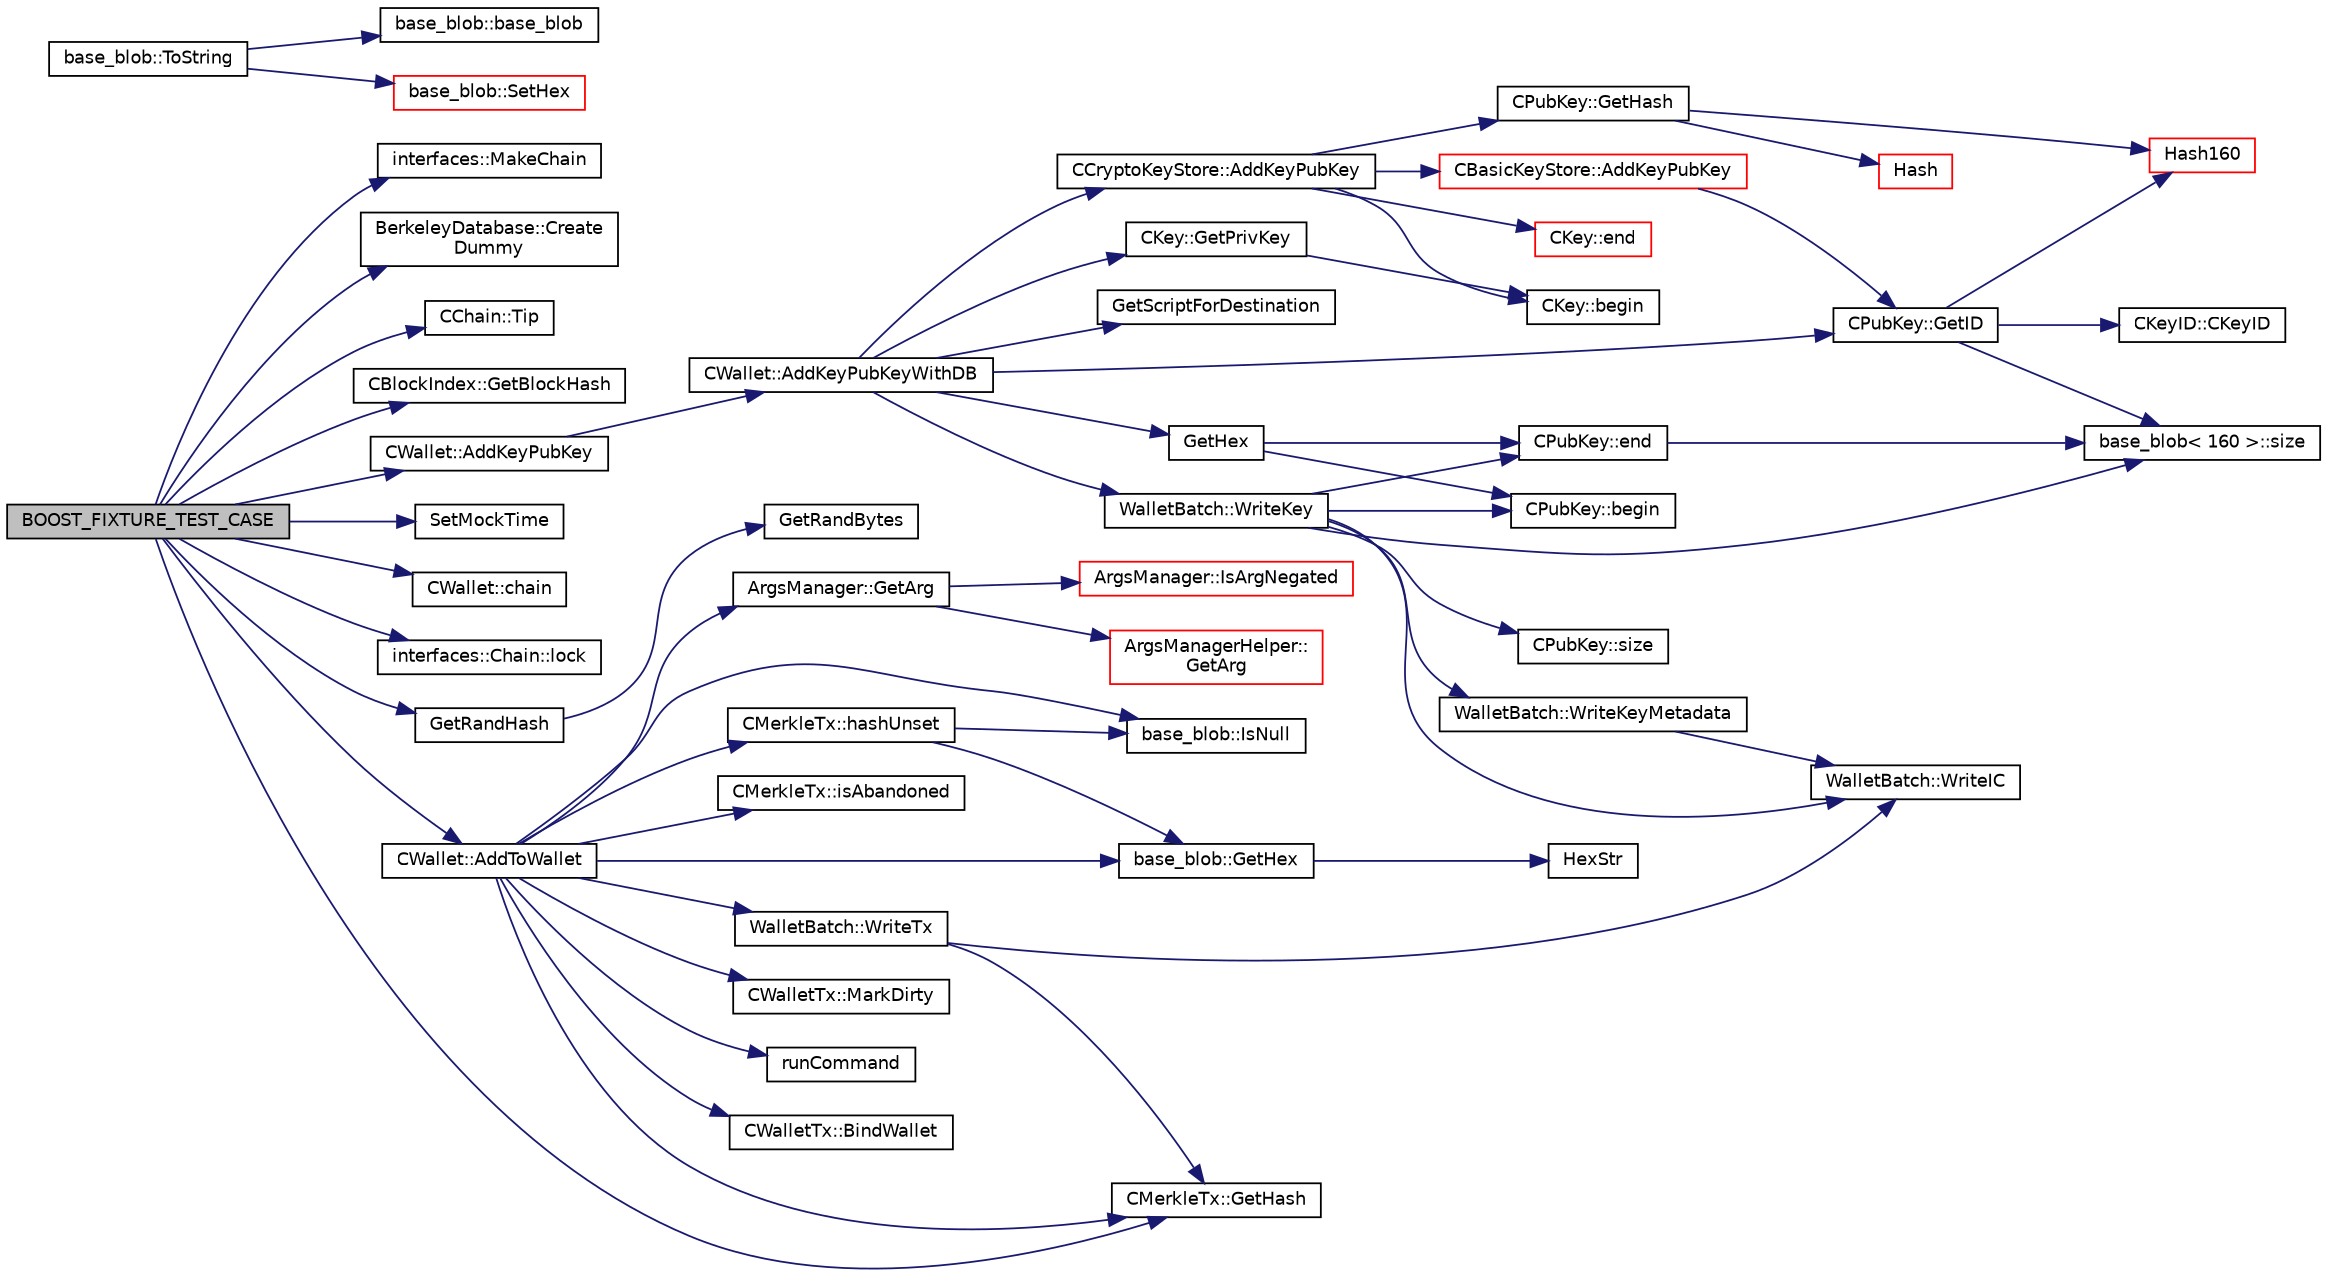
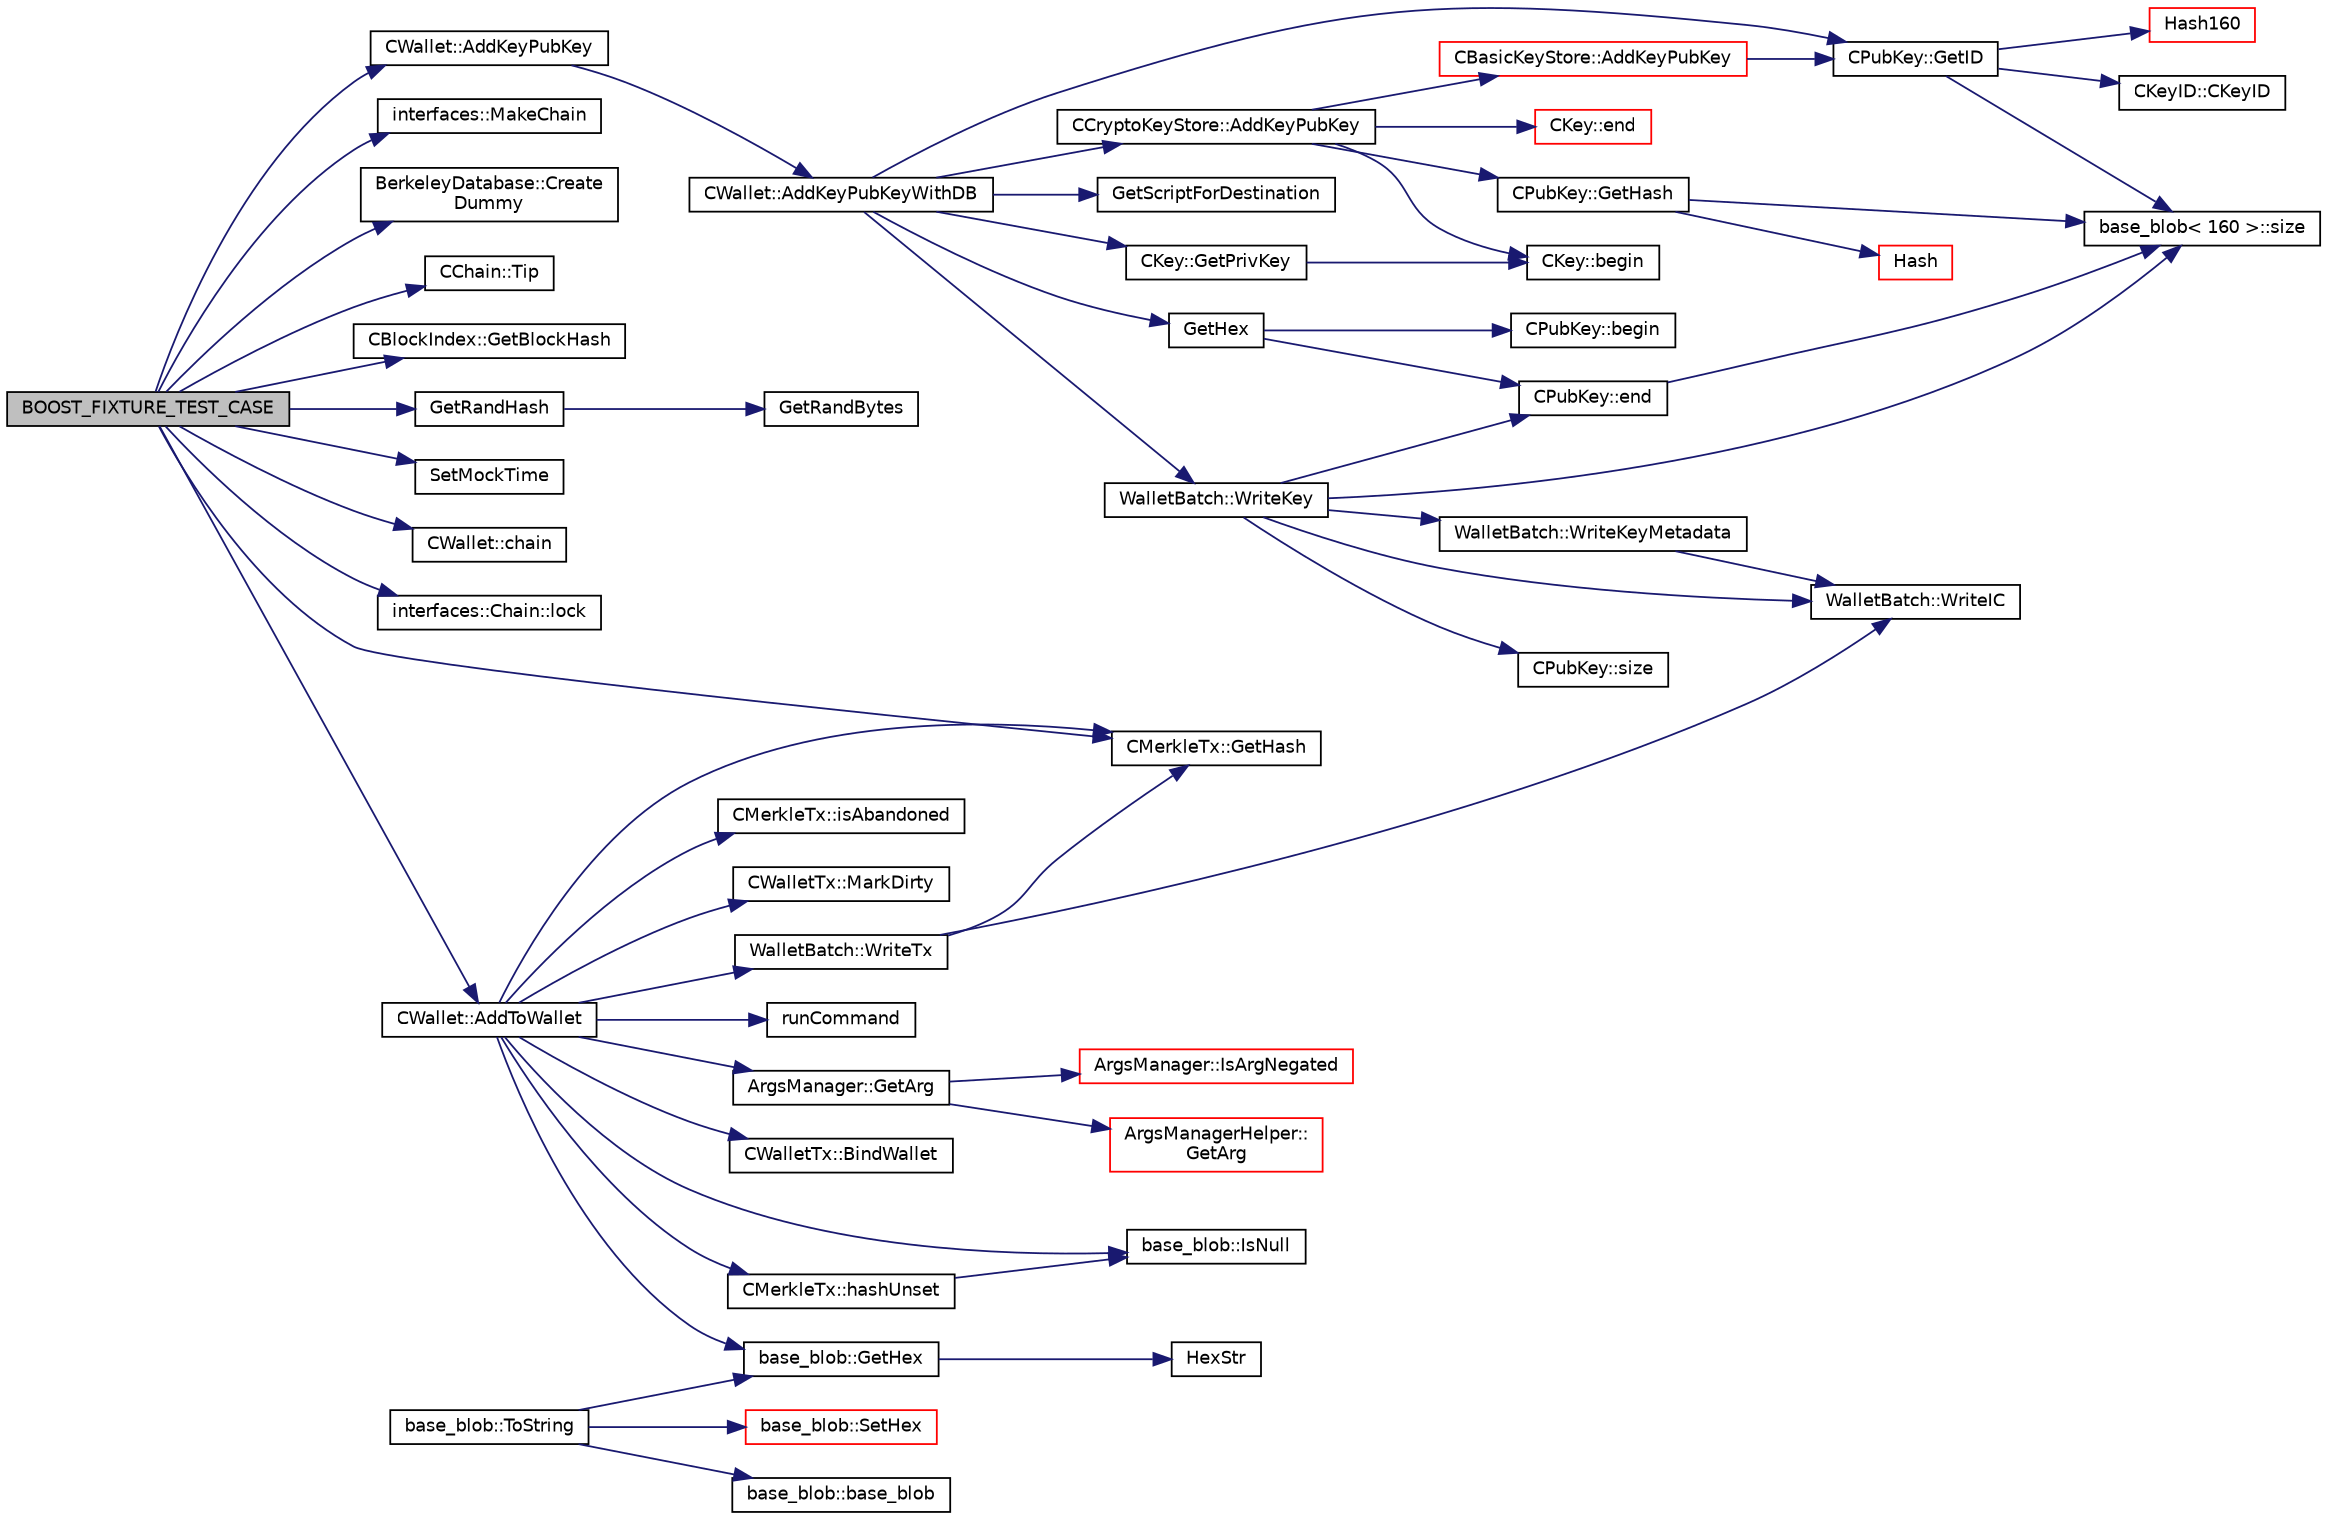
edge "CPubKey::GetHash" -> "Hash160": now "CPubKey::GetHash" -> "base_blob< 160 >::size"
edge "WalletBatch::WriteKey" -> "CPubKey::begin": removed
edge "CMerkleTx::hashUnset" -> "base_blob::GetHex": now "base_blob::ToString" -> "base_blob::GetHex"
